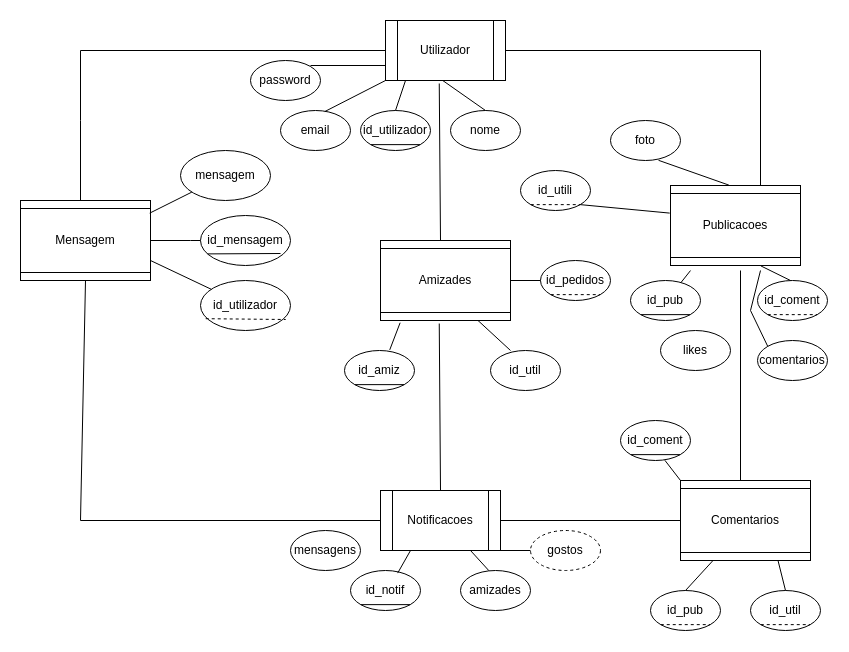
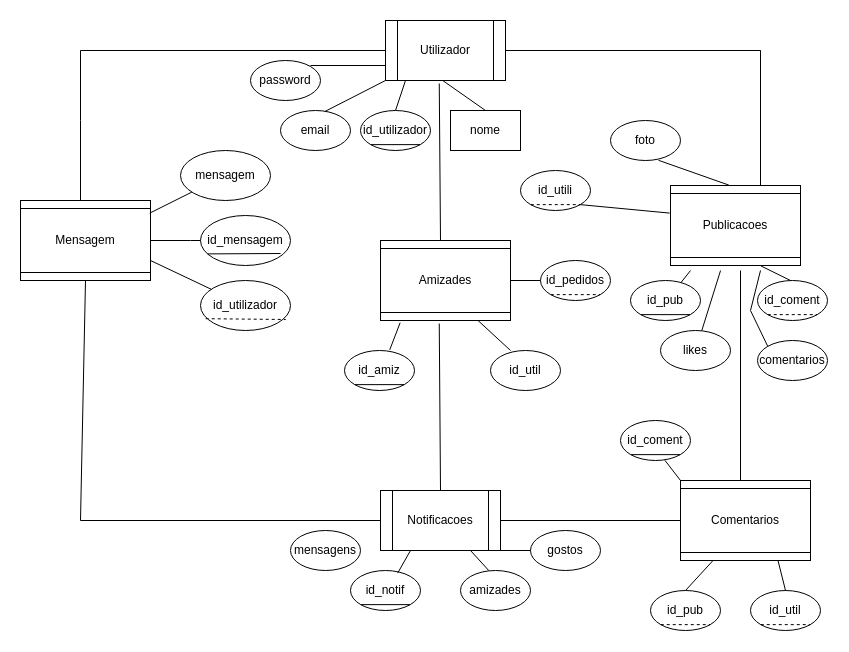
node "nome": shape ellipse -> rectangle
edge "Publicacoes" -- "likes": added
node "gostos": style dashed -> solid
